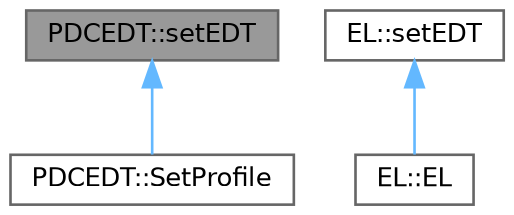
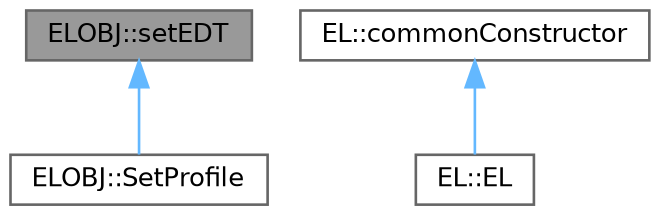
node "PDCEDT::setEDT": label "PDCEDT::setEDT" -> "ELOBJ::setEDT"
node "EL::setEDT": label "EL::setEDT" -> "EL::commonConstructor"
node "PDCEDT::SetProfile": label "PDCEDT::SetProfile" -> "ELOBJ::SetProfile"
